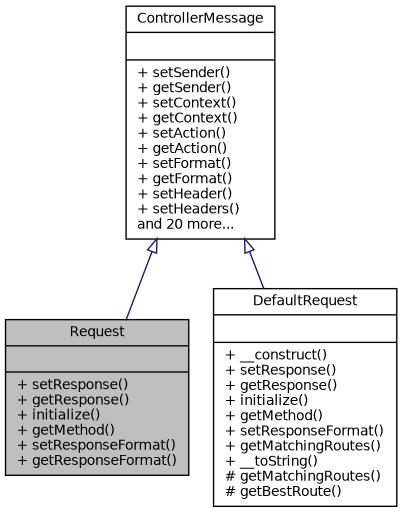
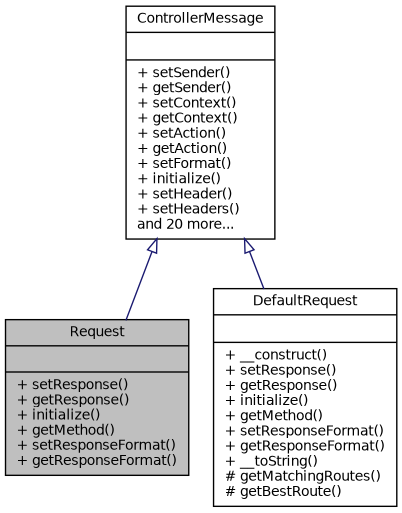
node "ControllerMessage": text "+ getFormat()" -> "+ initialize()"
node "DefaultRequest": text "+ getMatchingRoutes()" -> "+ getResponseFormat()"
